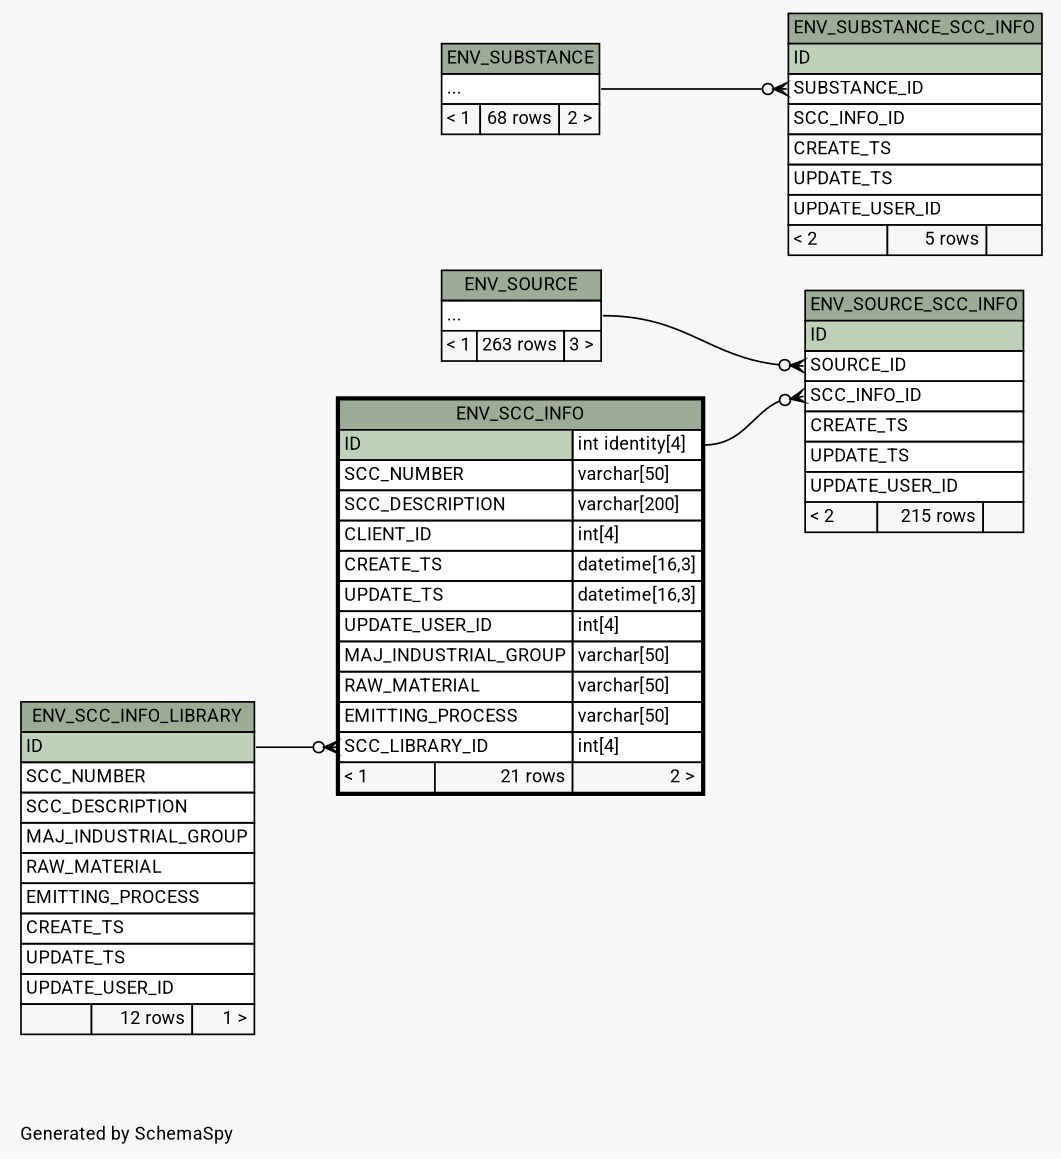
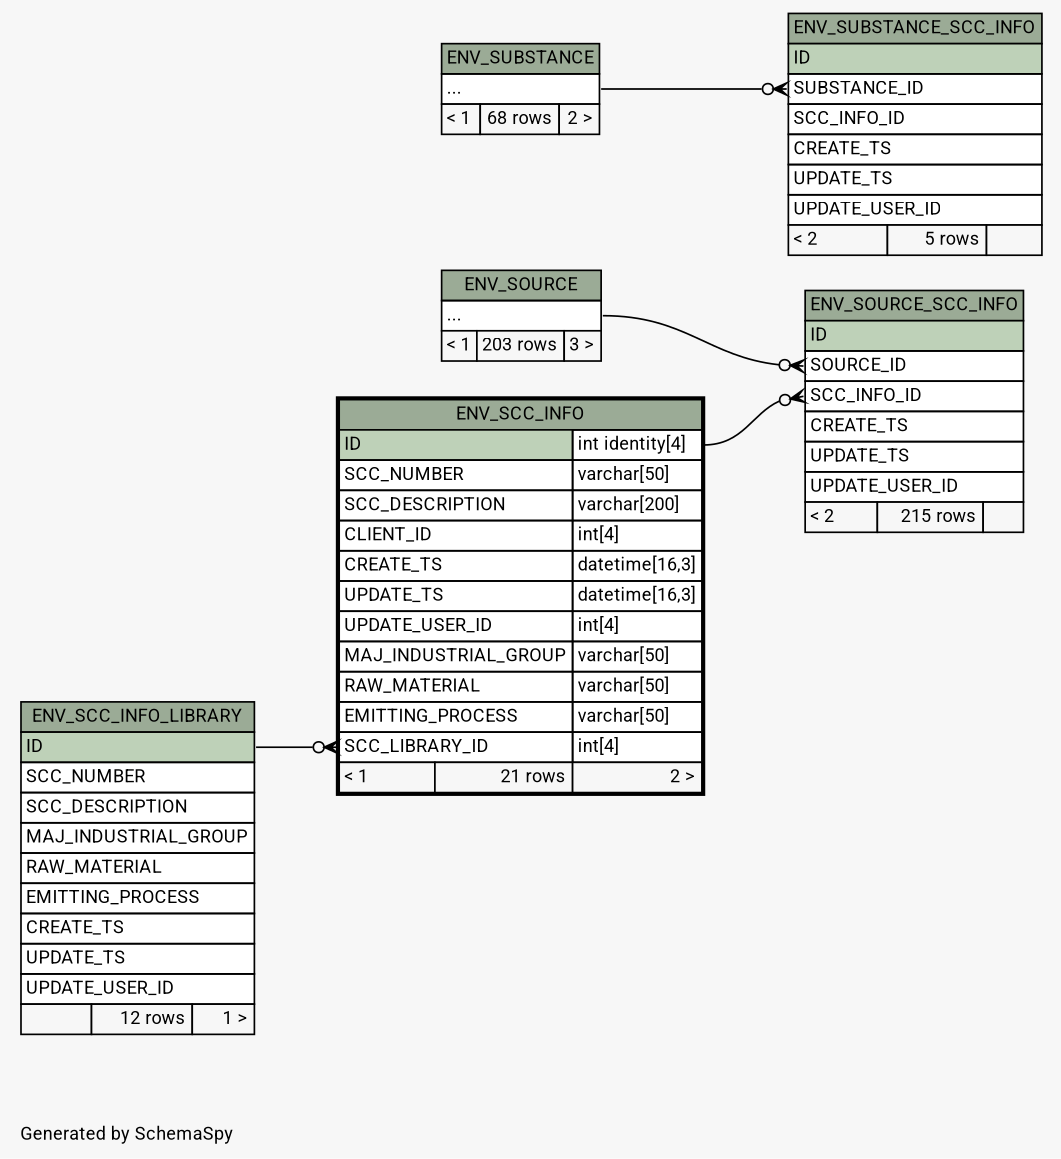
node "ENV_SOURCE": text "263 rows" -> "203 rows"
